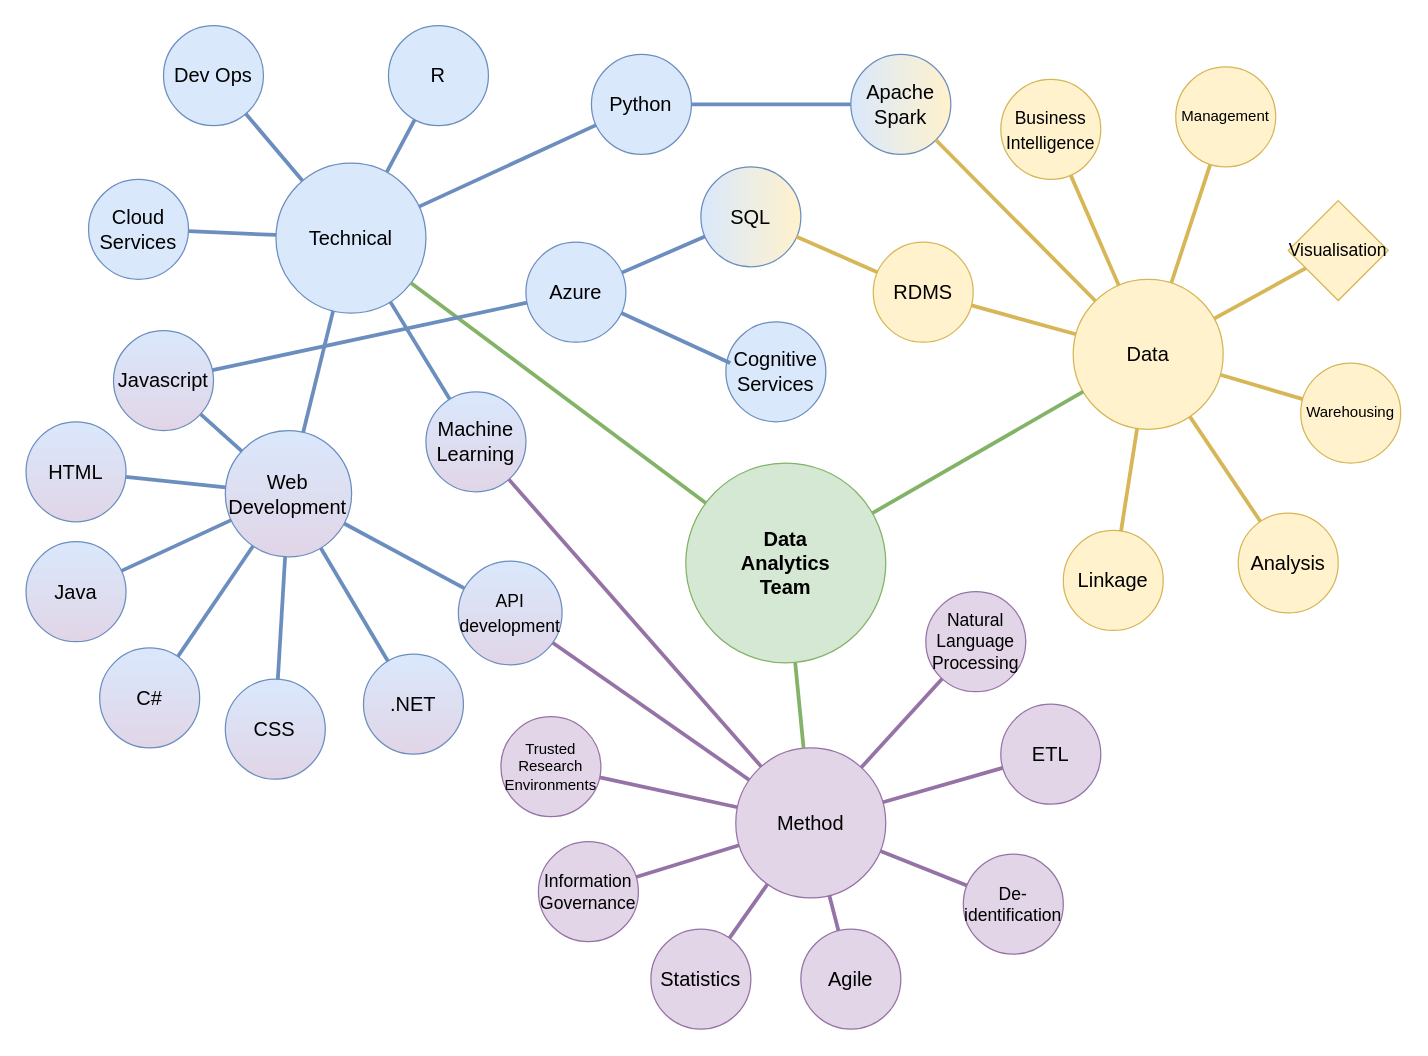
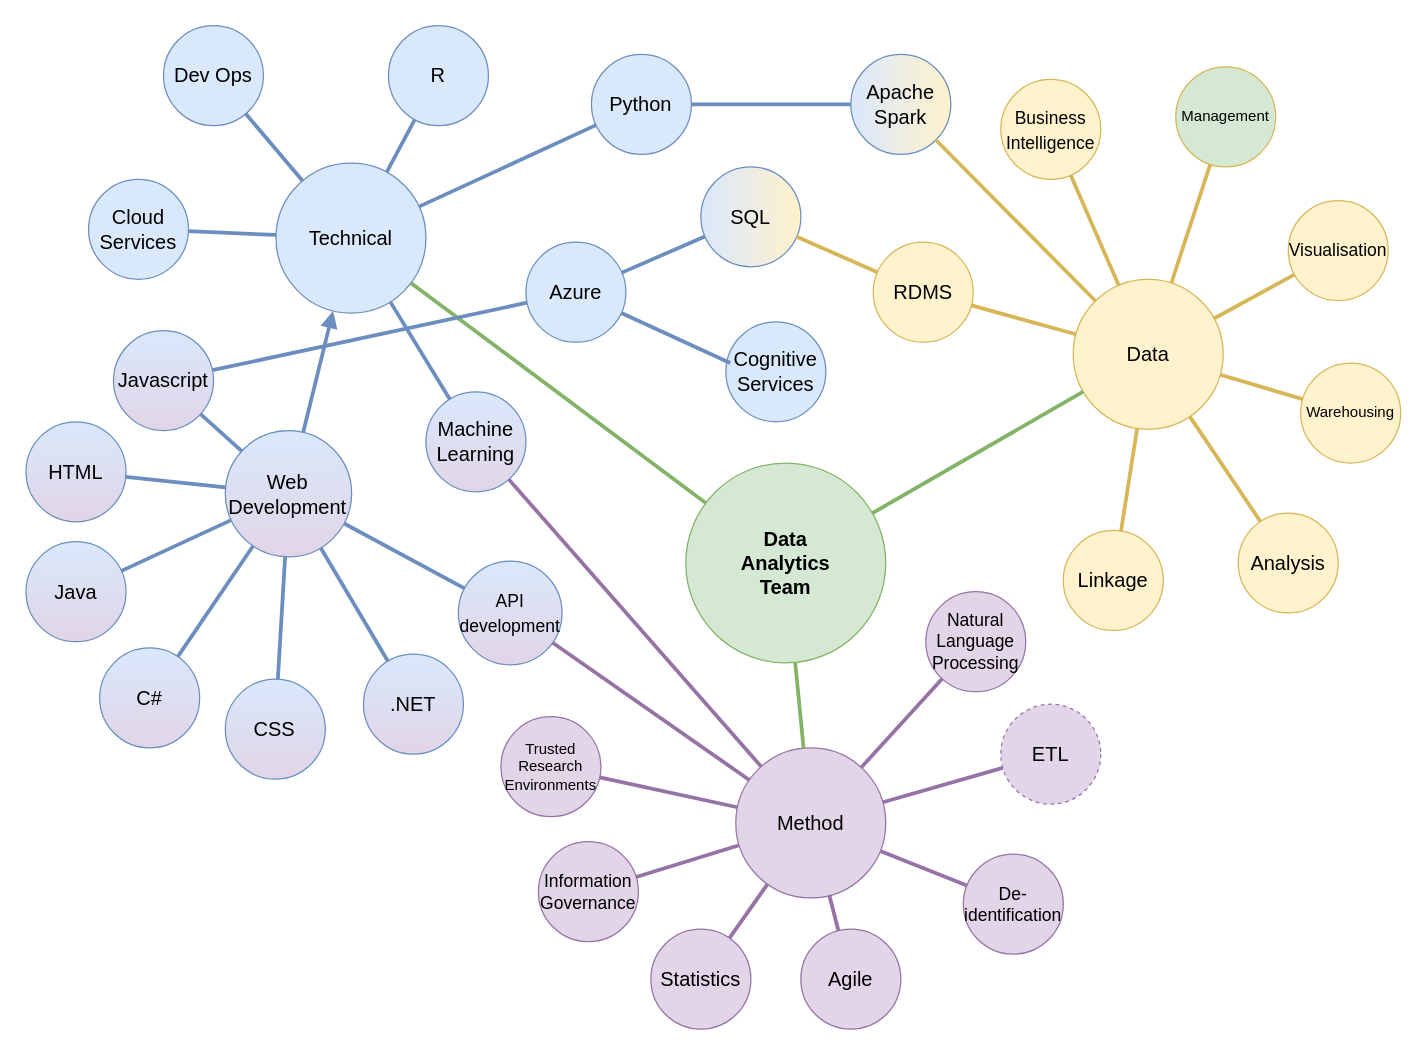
node "Management": fillcolor #fff2cc -> #d5e8d4
node "Visualisation": shape diamond -> ellipse
edge "Technical" -- "Web Development": arrowhead none -> block
node "ETL": style solid -> dashed
